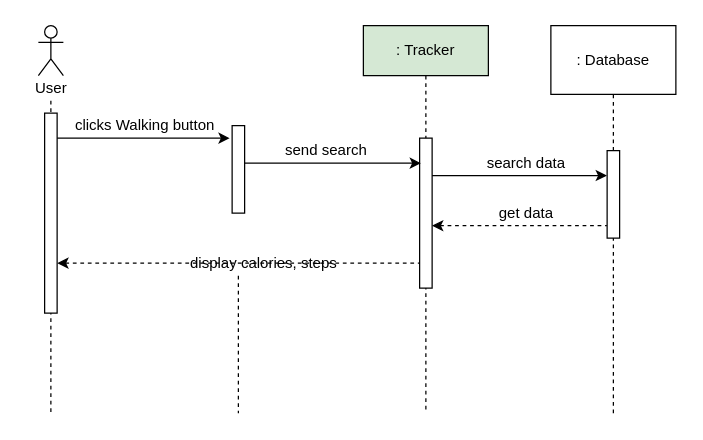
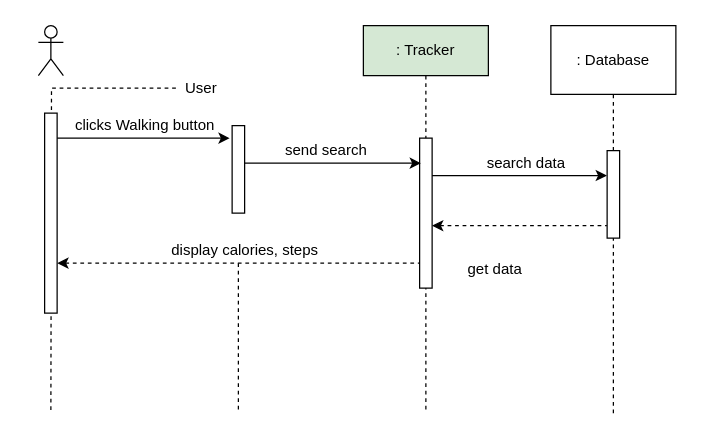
node "User": moved (51, 88) -> (201, 88)
node "get data": moved (526, 213) -> (494, 269)
node "display calories, steps": moved (263, 263) -> (244, 251)
